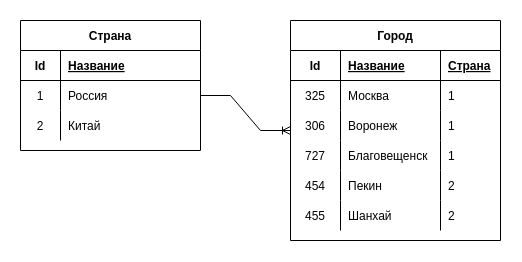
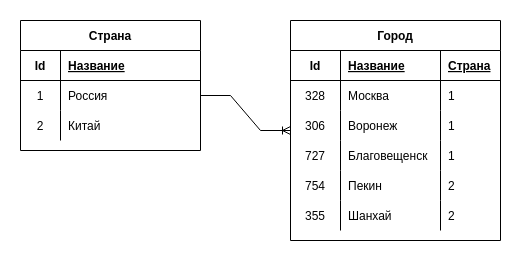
node "325": label "325" -> "328"
node "454": label "454" -> "754"
node "455": label "455" -> "355"
